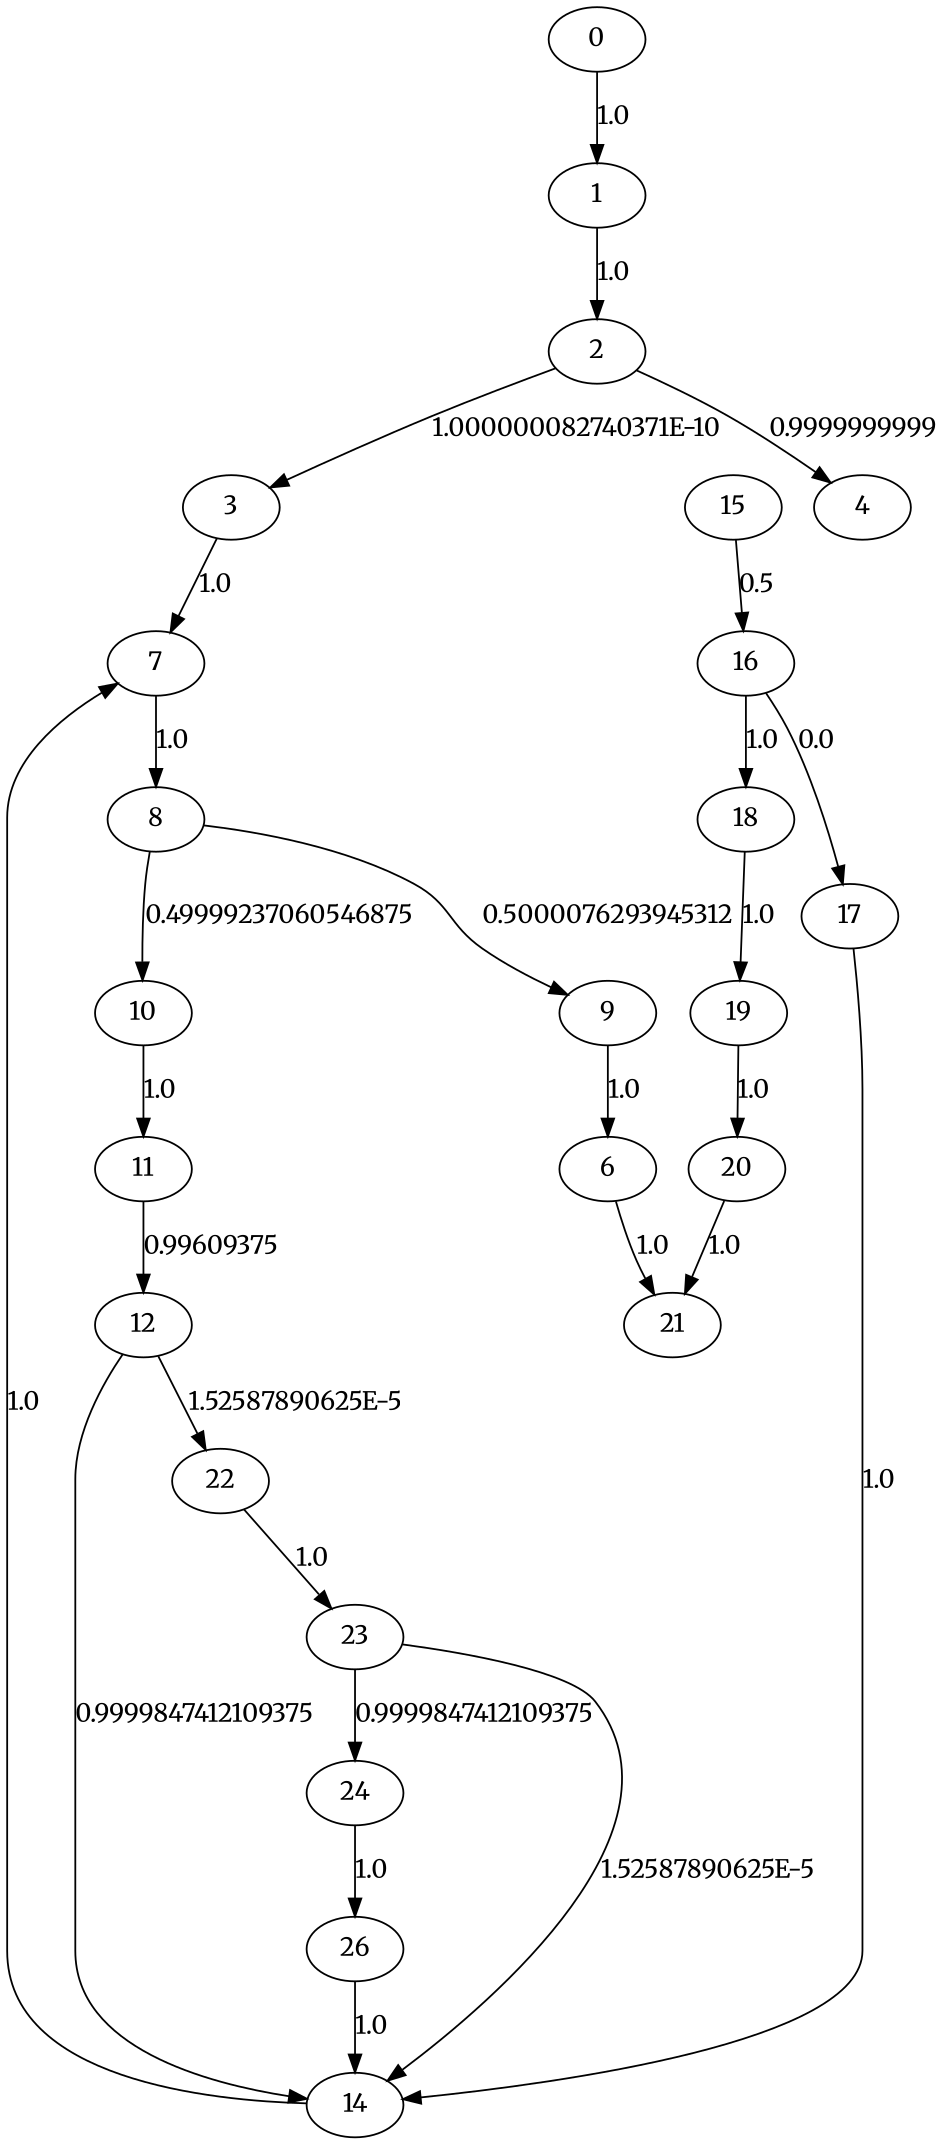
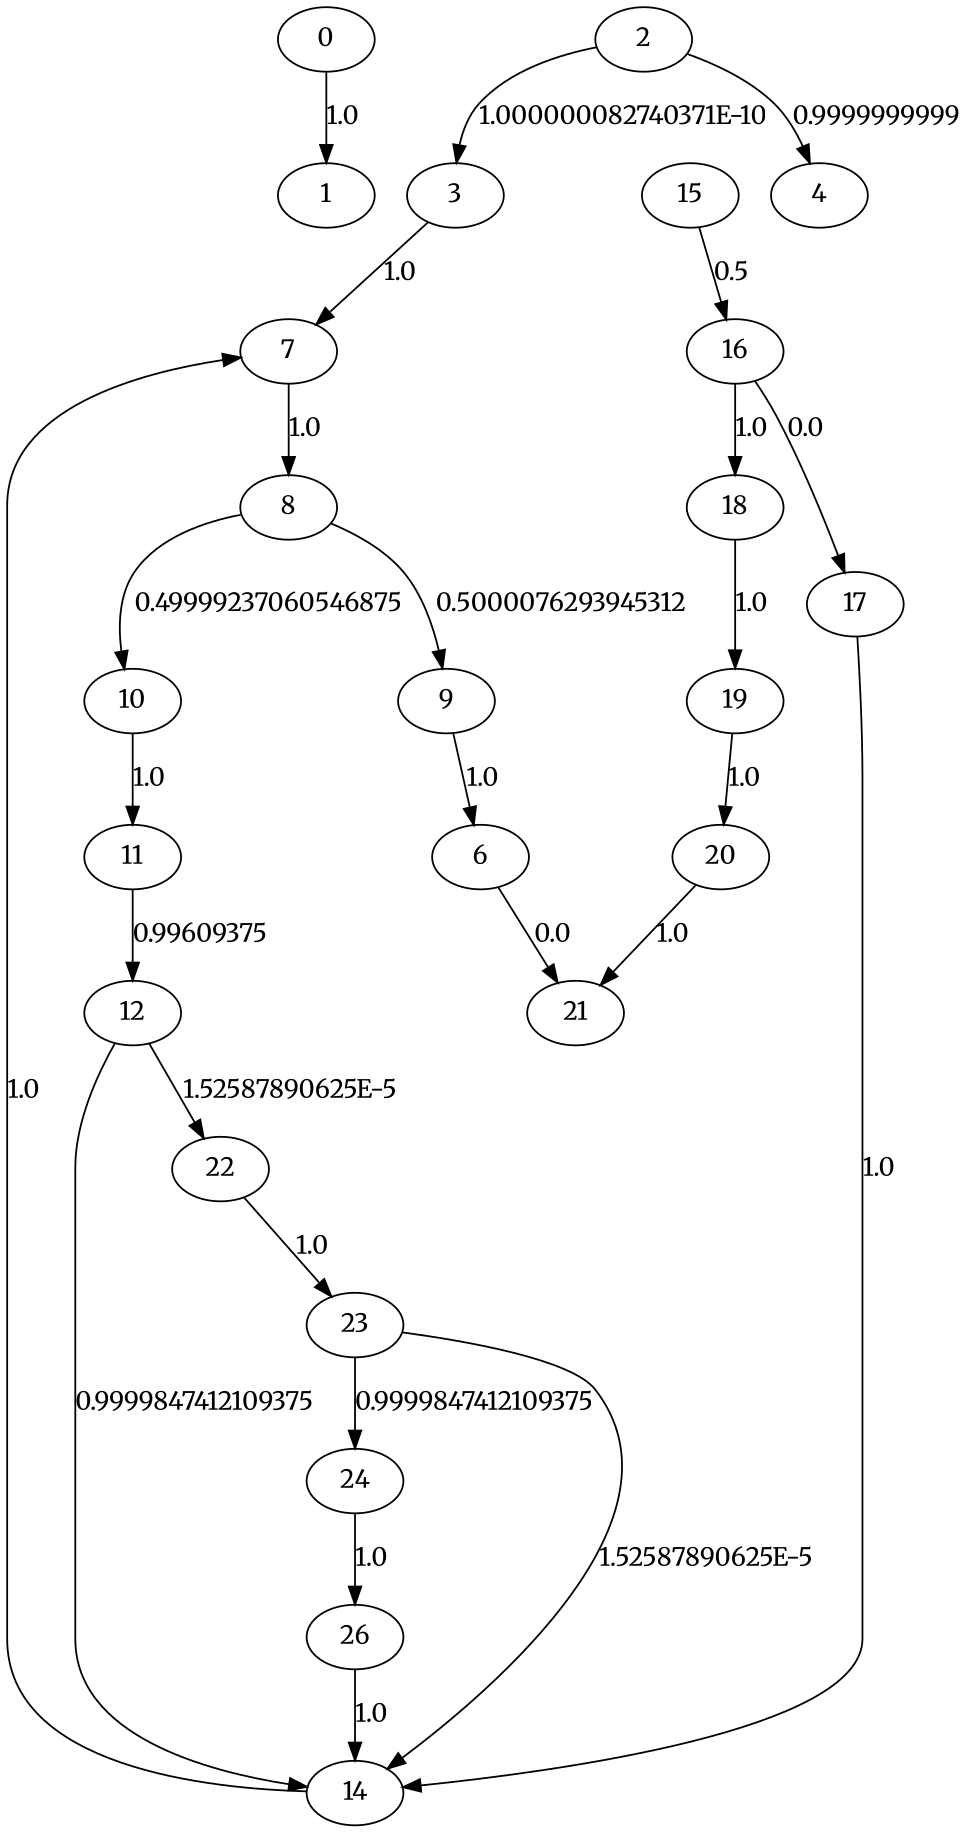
edge "1" -> "2": removed, label "1.0"
edge "6" -> "21": label "1.0" -> "0.0"
